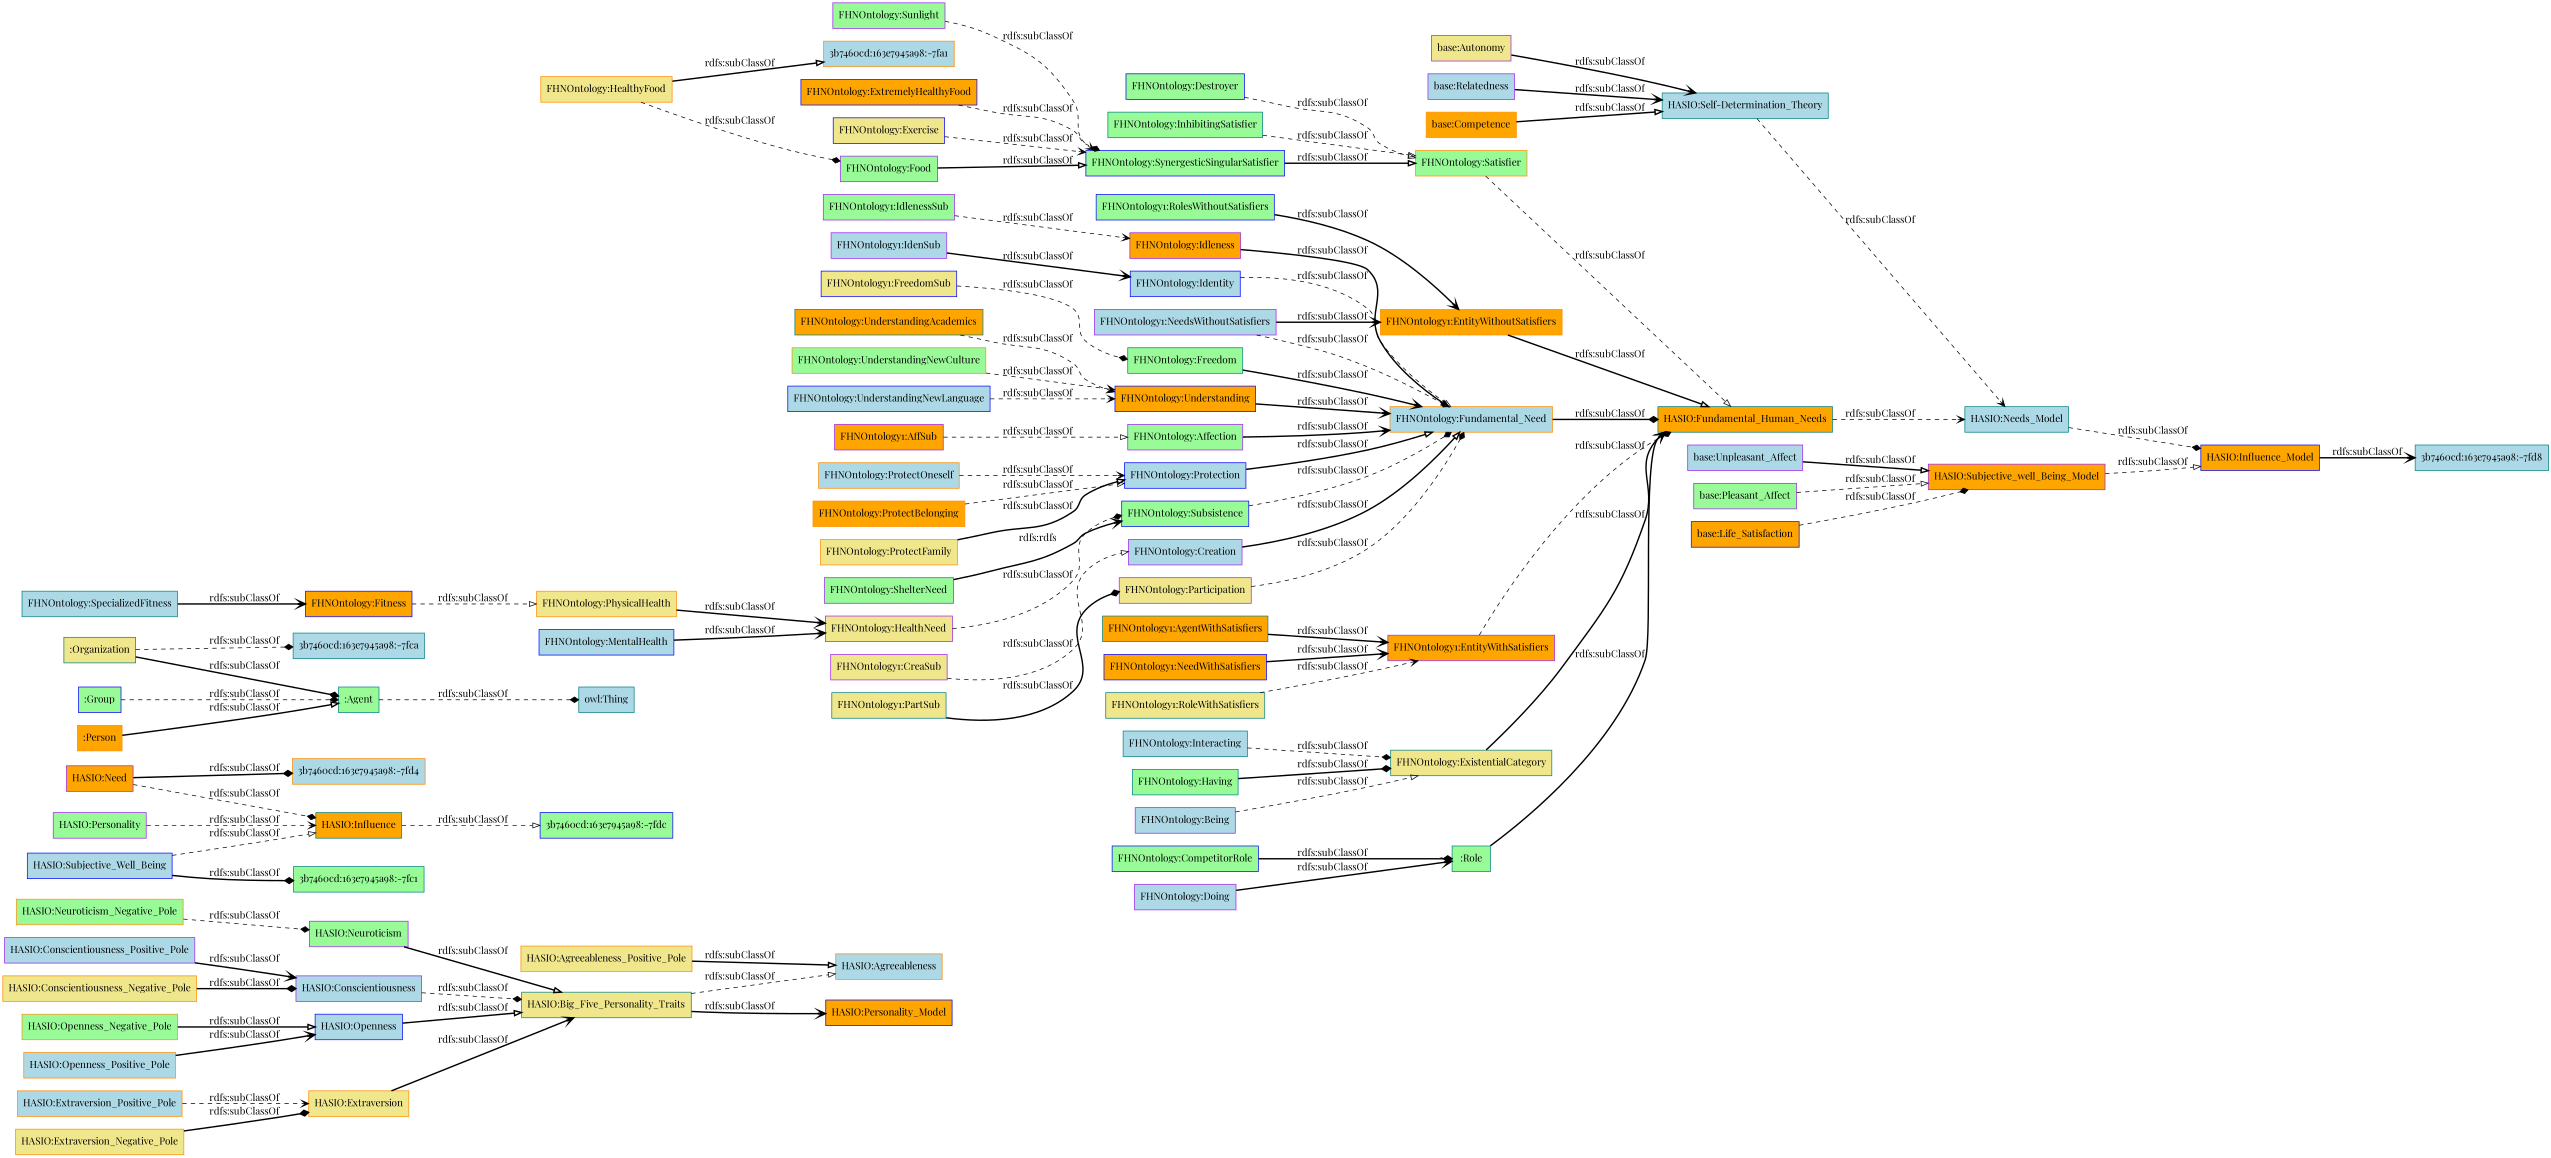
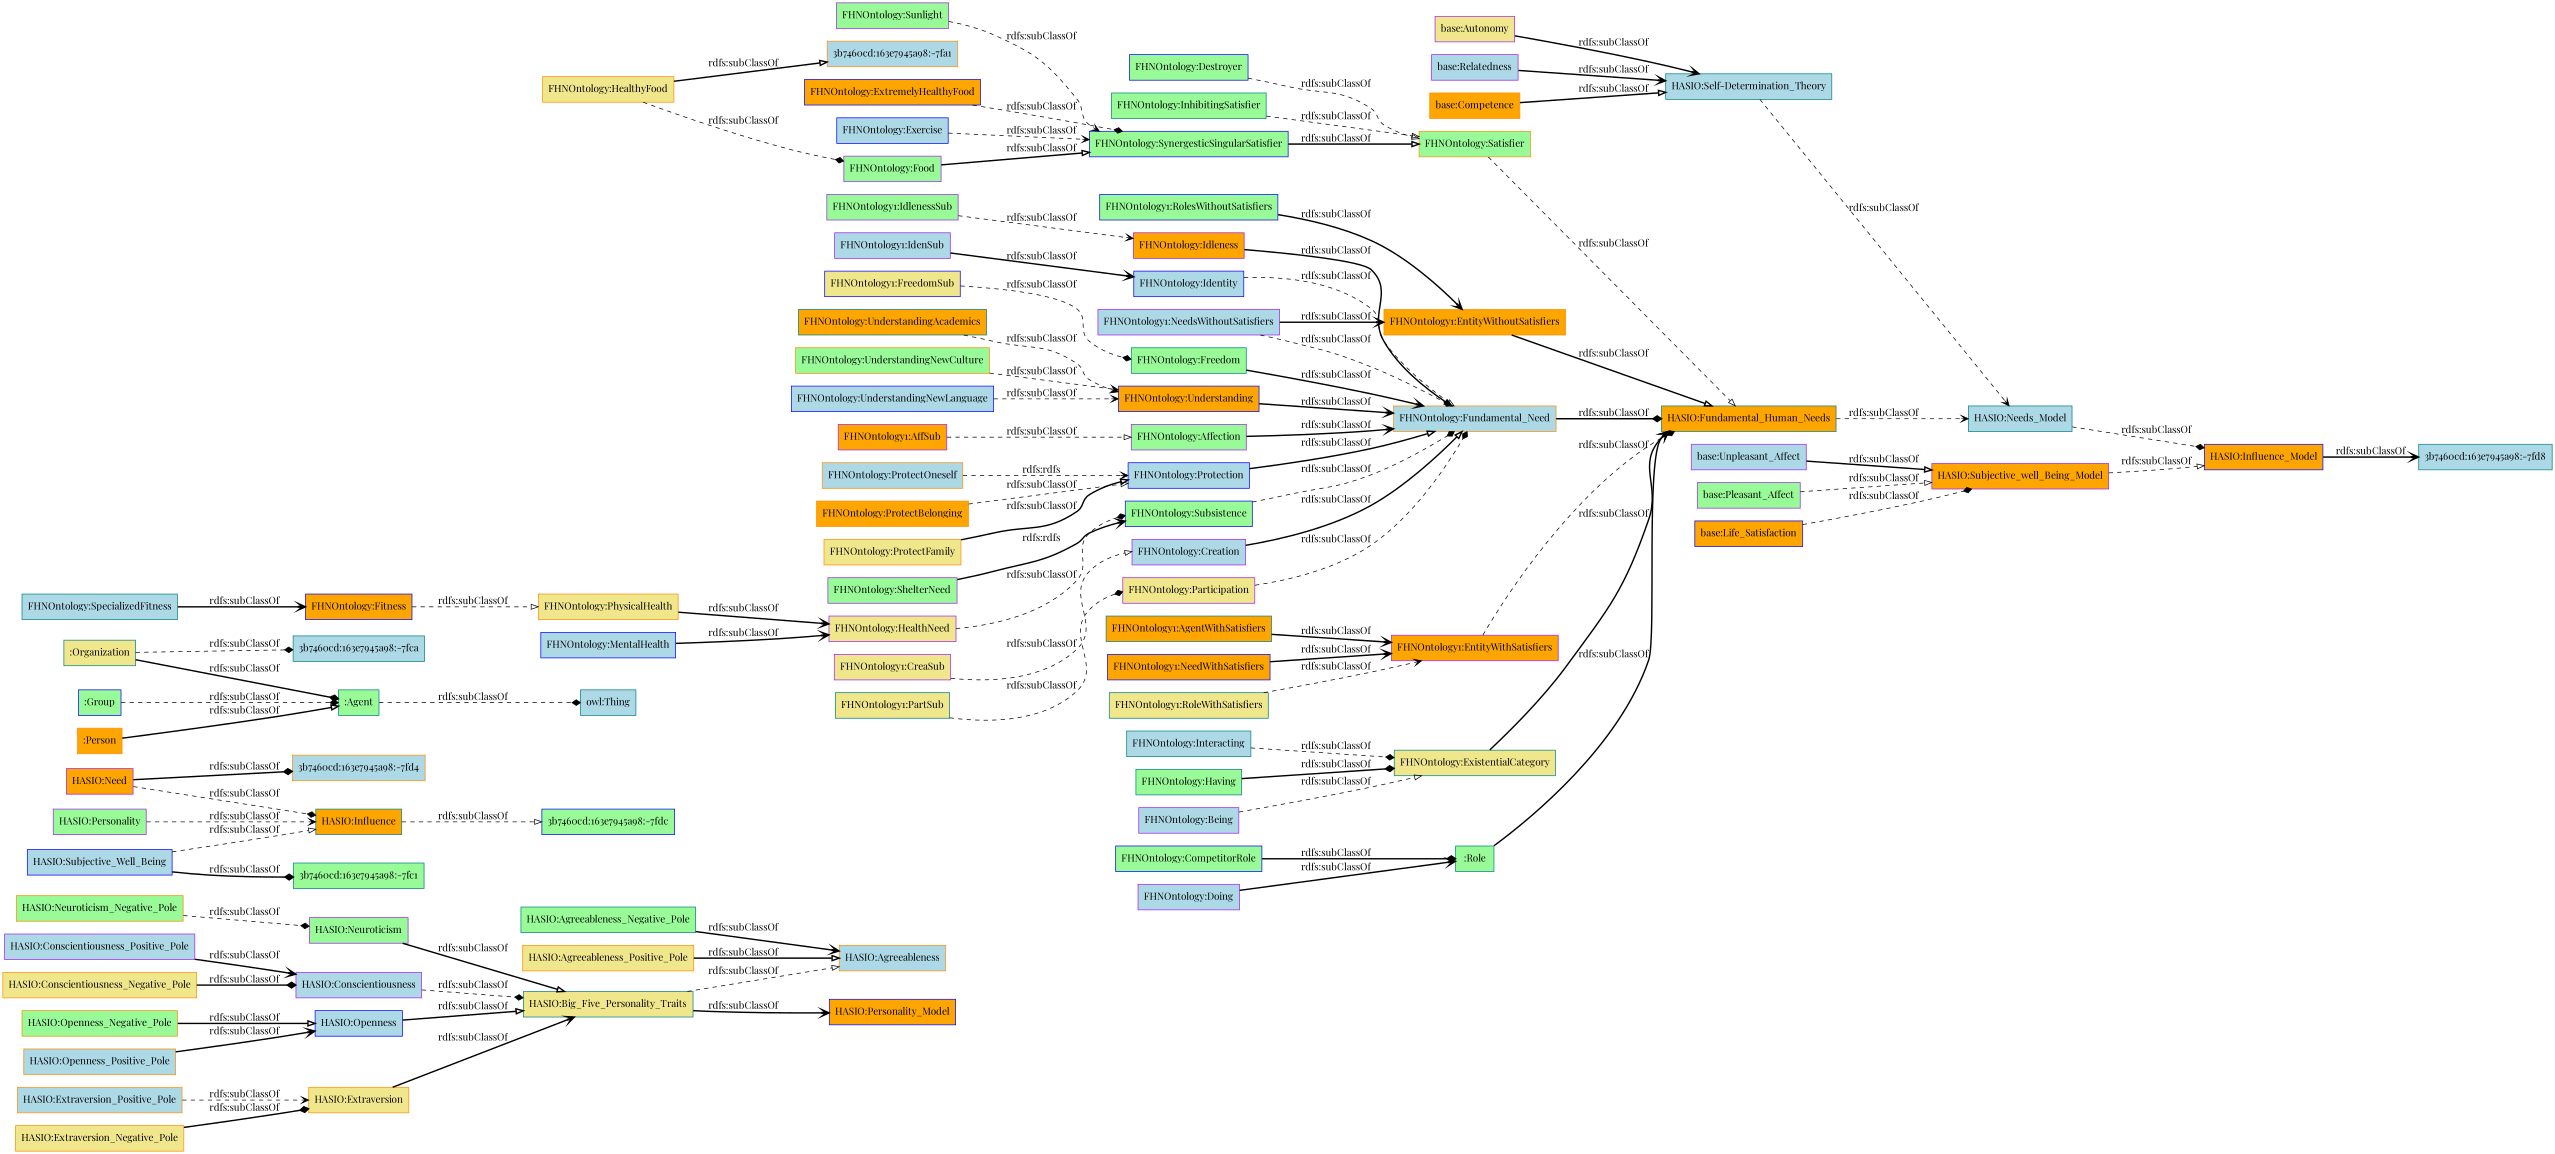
node "FHNOntology:Exercise": fillcolor khaki -> lightblue
edge "FHNOntology:ProtectOneself" -> "FHNOntology:Protection": label "rdfs:subClassOf" -> "rdfs:rdfs"
edge "FHNOntology1:PartSub" -> "FHNOntology:Participation": style bold -> dashed
node "HASIO:Agreeableness_Negative_Pole": added
